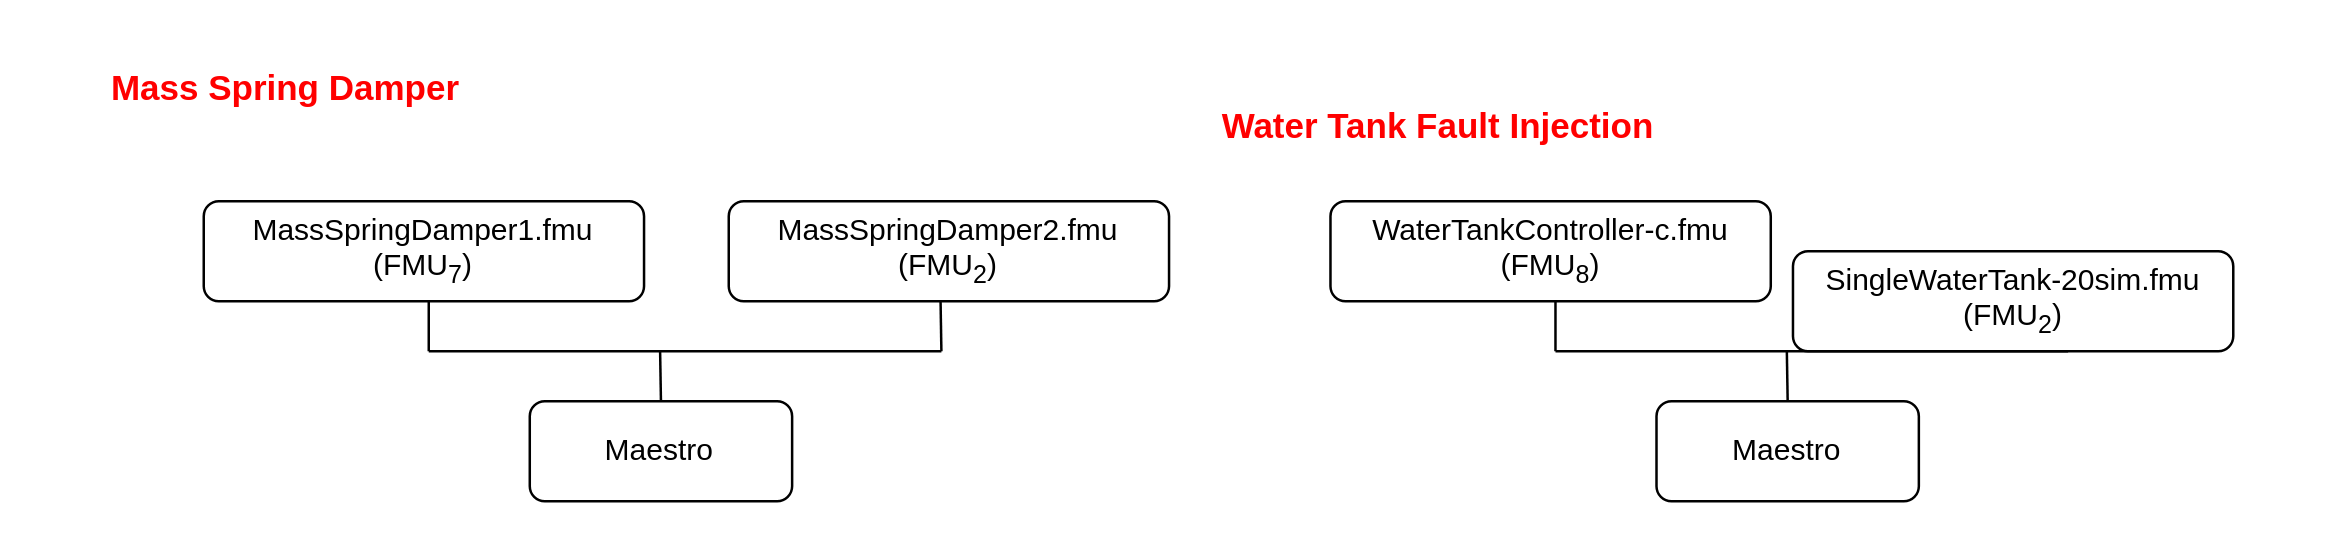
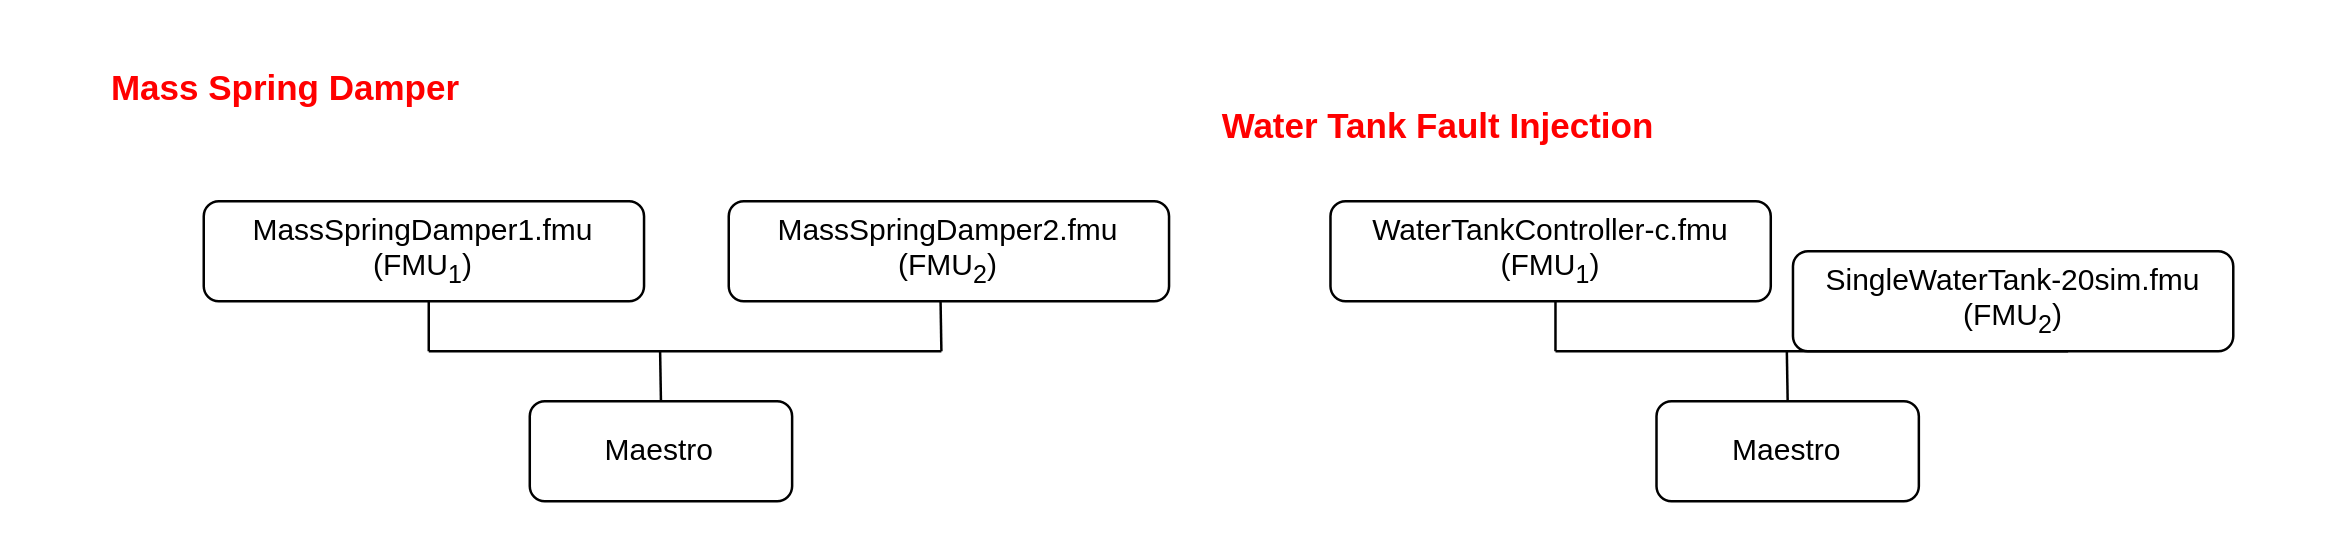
node "MassSpringDamper1.fmu (FMU7)": label "MassSpringDamper1.fmu (FMU7)" -> "MassSpringDamper1.fmu (FMU1)"
node "WaterTankController-c.fmu (FMU8)": label "WaterTankController-c.fmu (FMU8)" -> "WaterTankController-c.fmu (FMU1)"
